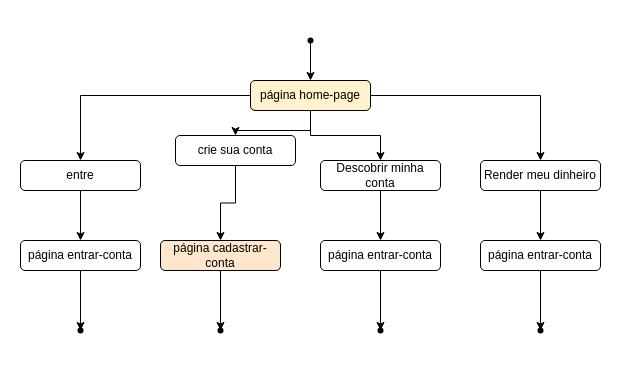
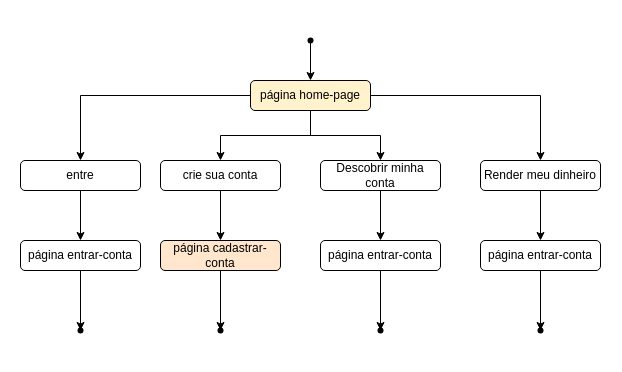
node "crie sua conta": moved (236, 151) -> (221, 176)
